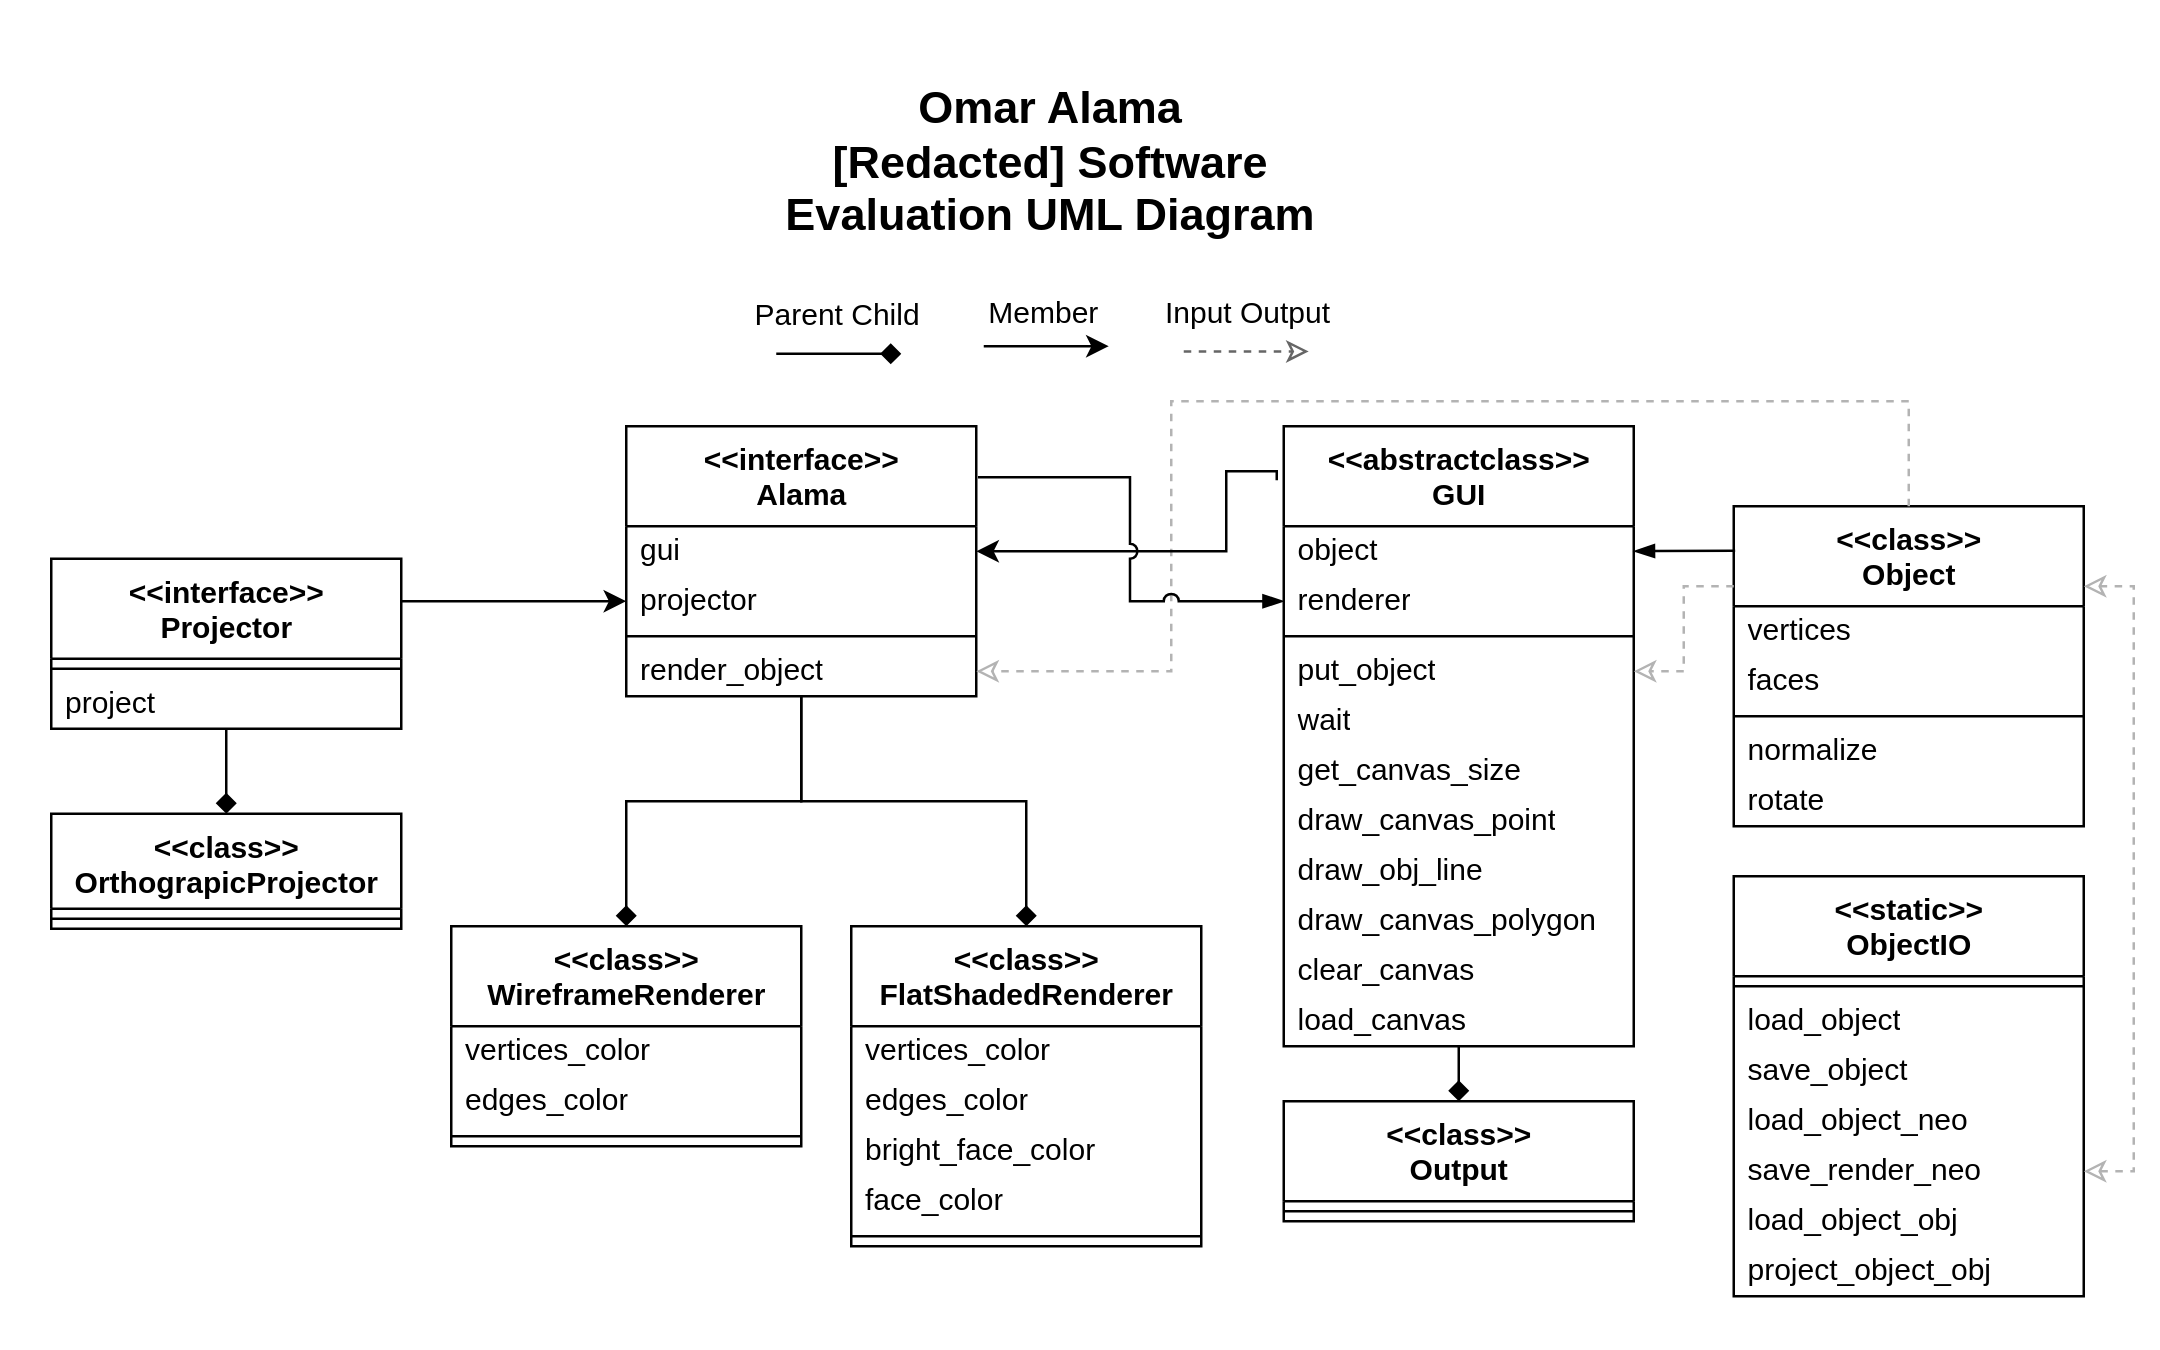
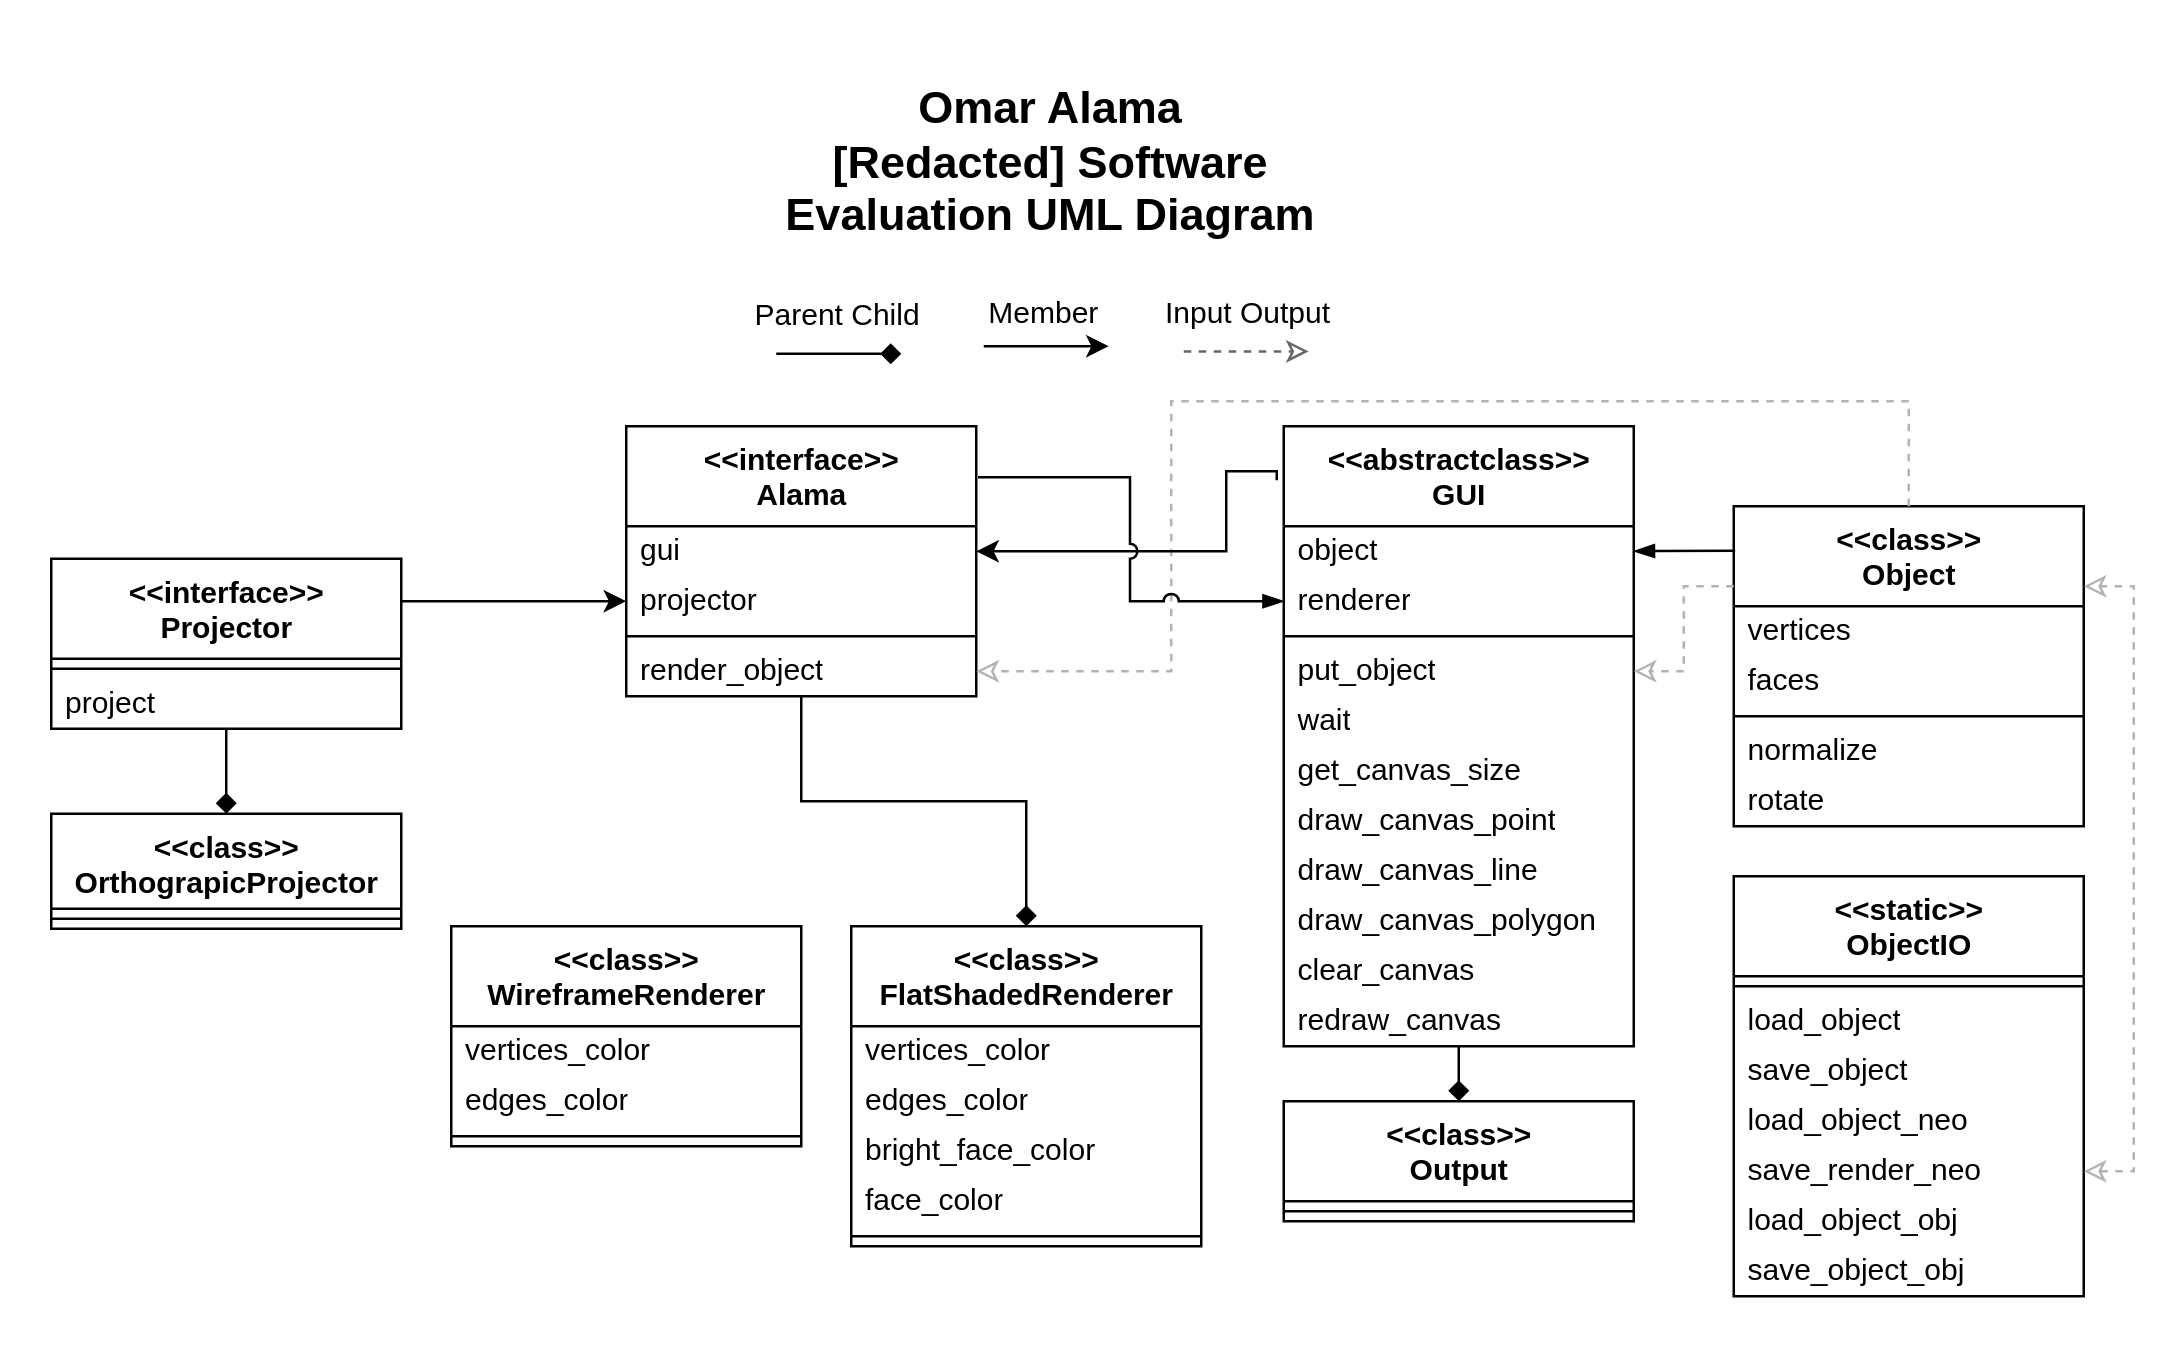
edge "<<interface>>Alama" -> "<<class>>WireframeRenderer": removed
node "draw_obj_line": label "draw_obj_line" -> "draw_canvas_line"
node "load_canvas": label "load_canvas" -> "redraw_canvas"
node "project_object_obj": label "project_object_obj" -> "save_object_obj"
